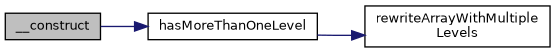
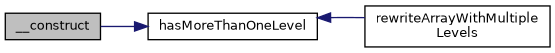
edge "hasMoreThanOneLevel" -> "rewriteArrayWithMultiple Levels": reversed
